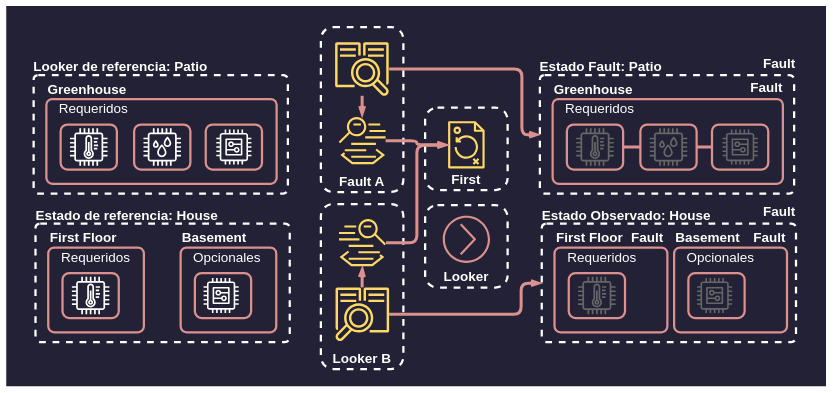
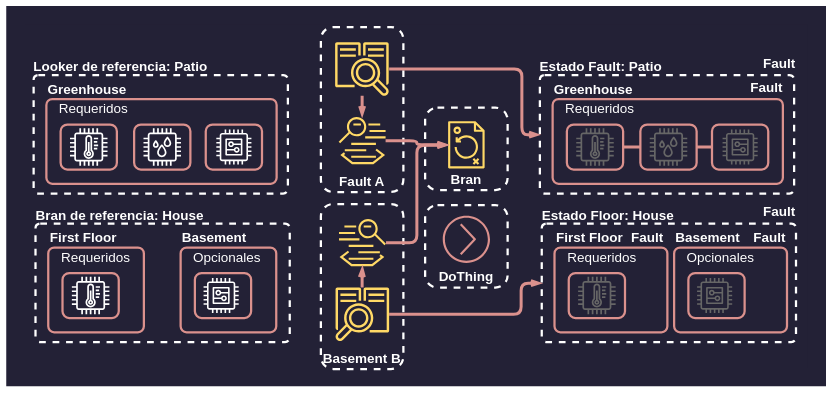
node "First": label "First" -> "Bran"
node "Estado de referencia: House": label "Estado de referencia: House" -> "Bran de referencia: House"
node "Estado Observado: House": label "Estado Observado: House" -> "Estado Floor: House"
node "Looker": label "Looker" -> "DoThing"
node "Looker B": label "Looker B" -> "Basement B"
